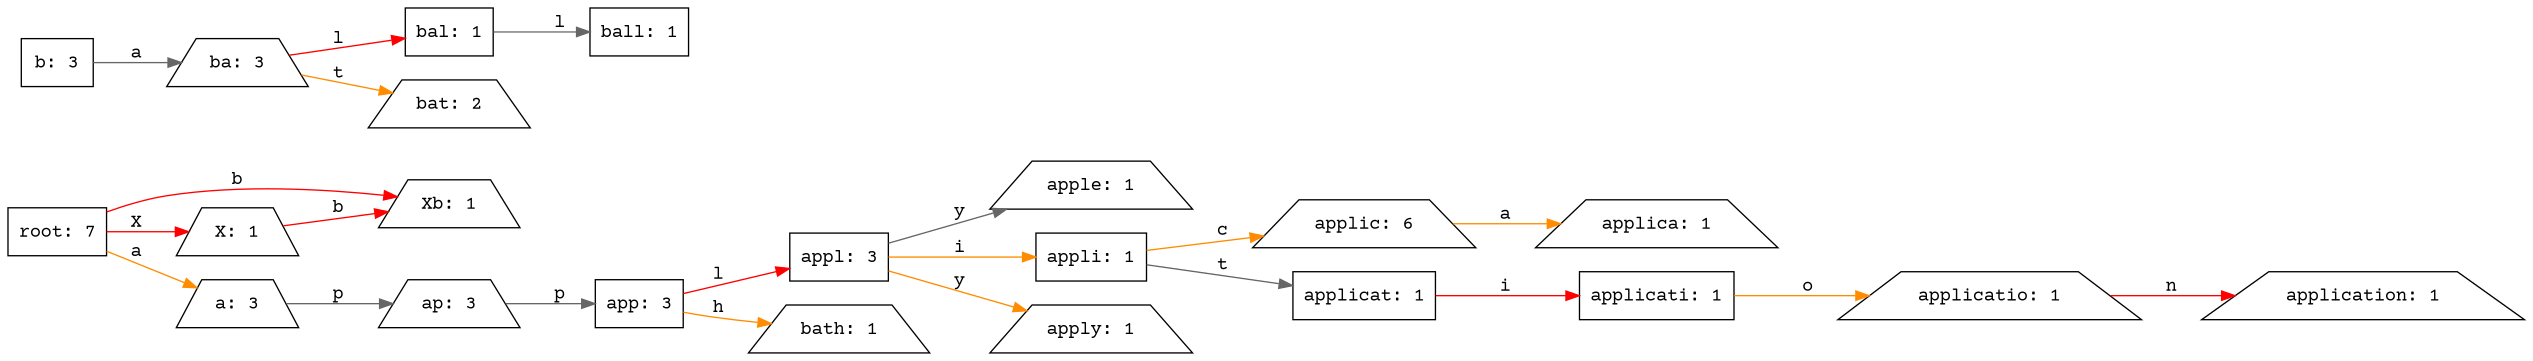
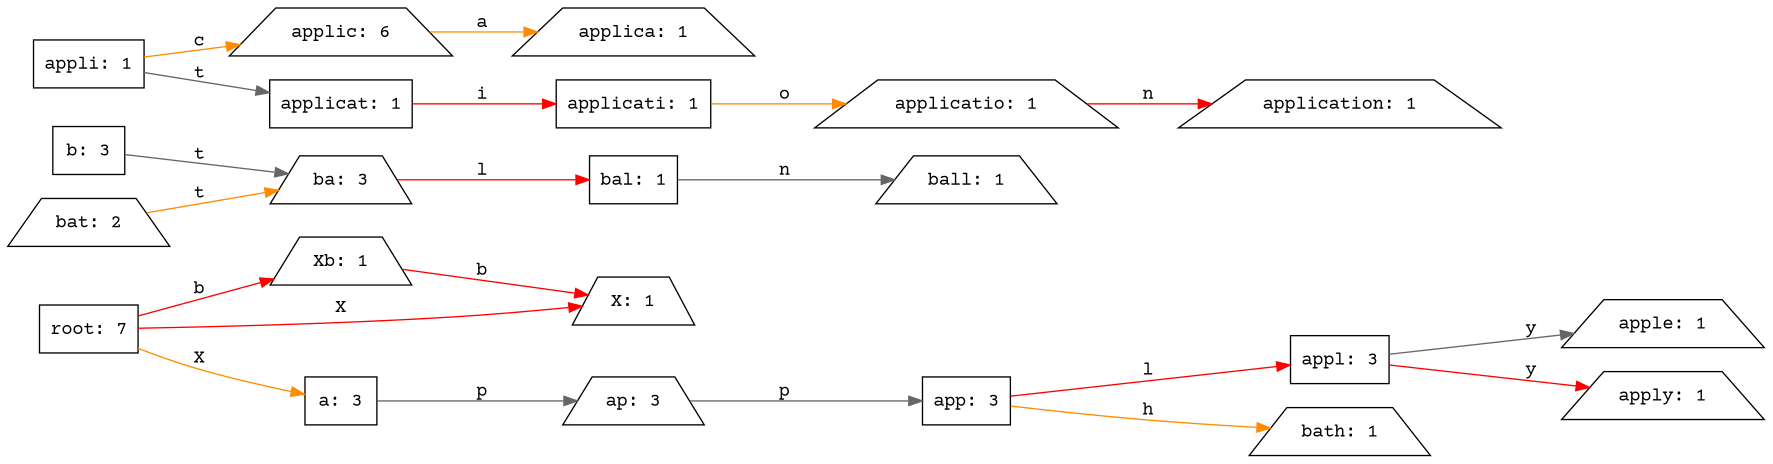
edge "bal: 1" -> "ball: 1": label "l" -> "n"
node "ball: 1": shape box -> trapezium
edge "b: 3" -> "ba: 3": label "a" -> "t"
edge "ba: 3" -> "bat: 2": reversed
edge "X: 1" -> "Xb: 1": reversed
edge "root: 7" -> "a: 3": label "a" -> "X"
edge "appl: 3" -> "appli: 1": removed, label "i"
edge "appl: 3" -> "apply: 1": color darkorange -> red
node "a: 3": shape trapezium -> box
